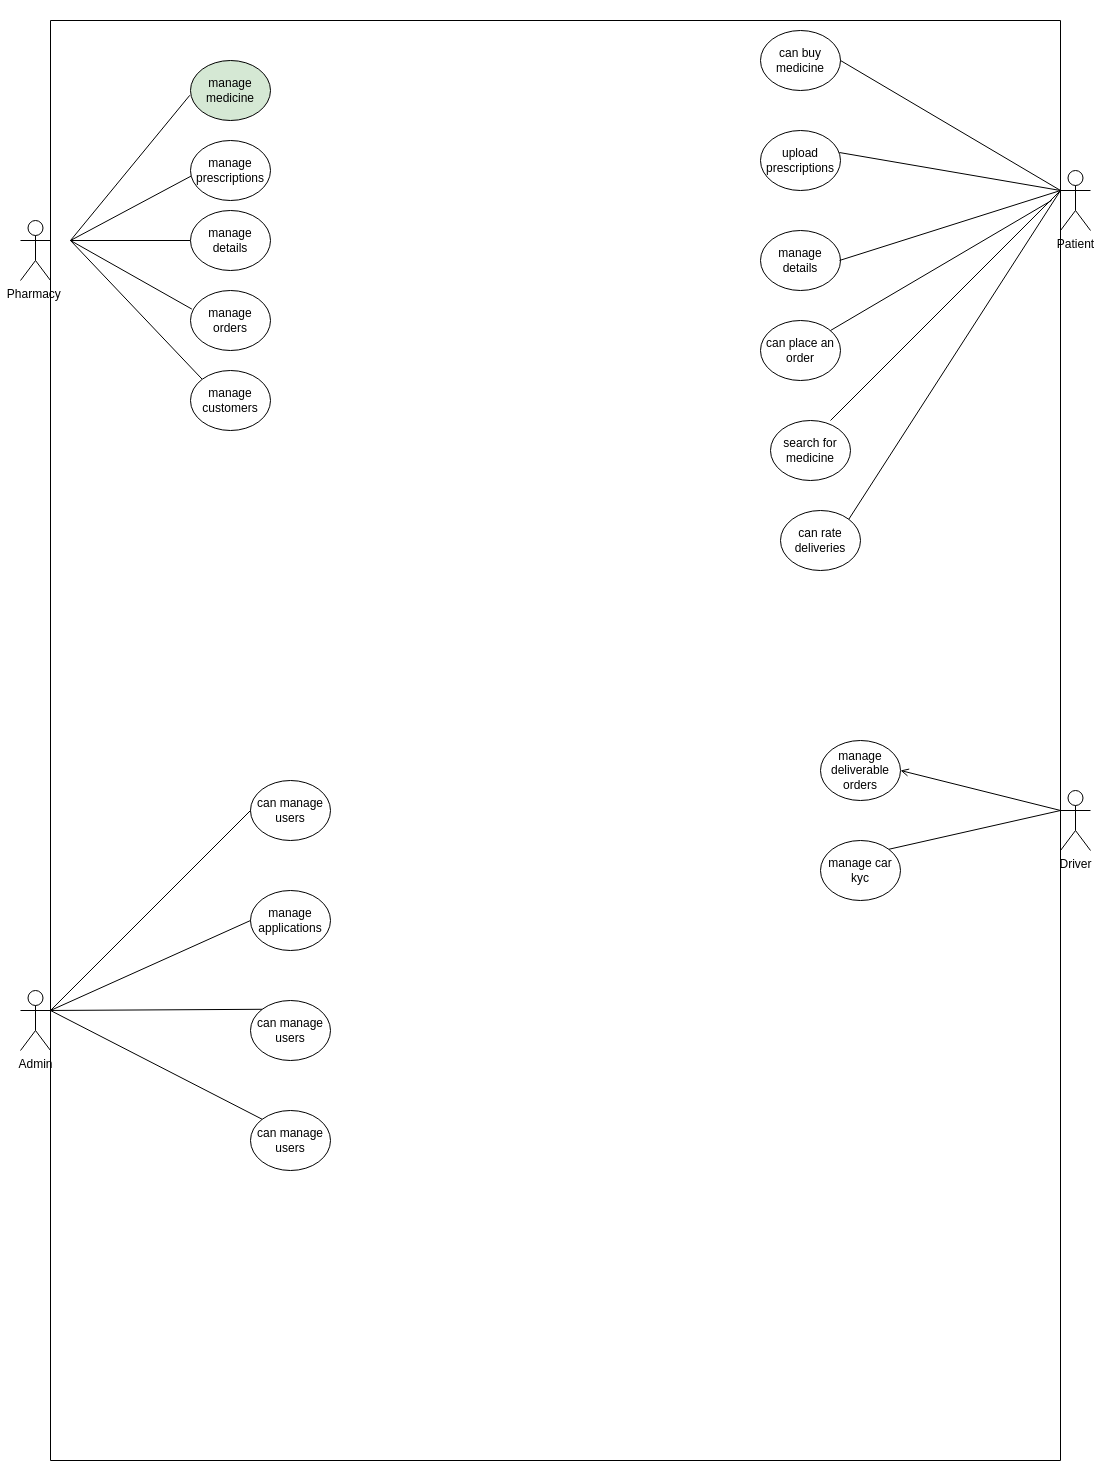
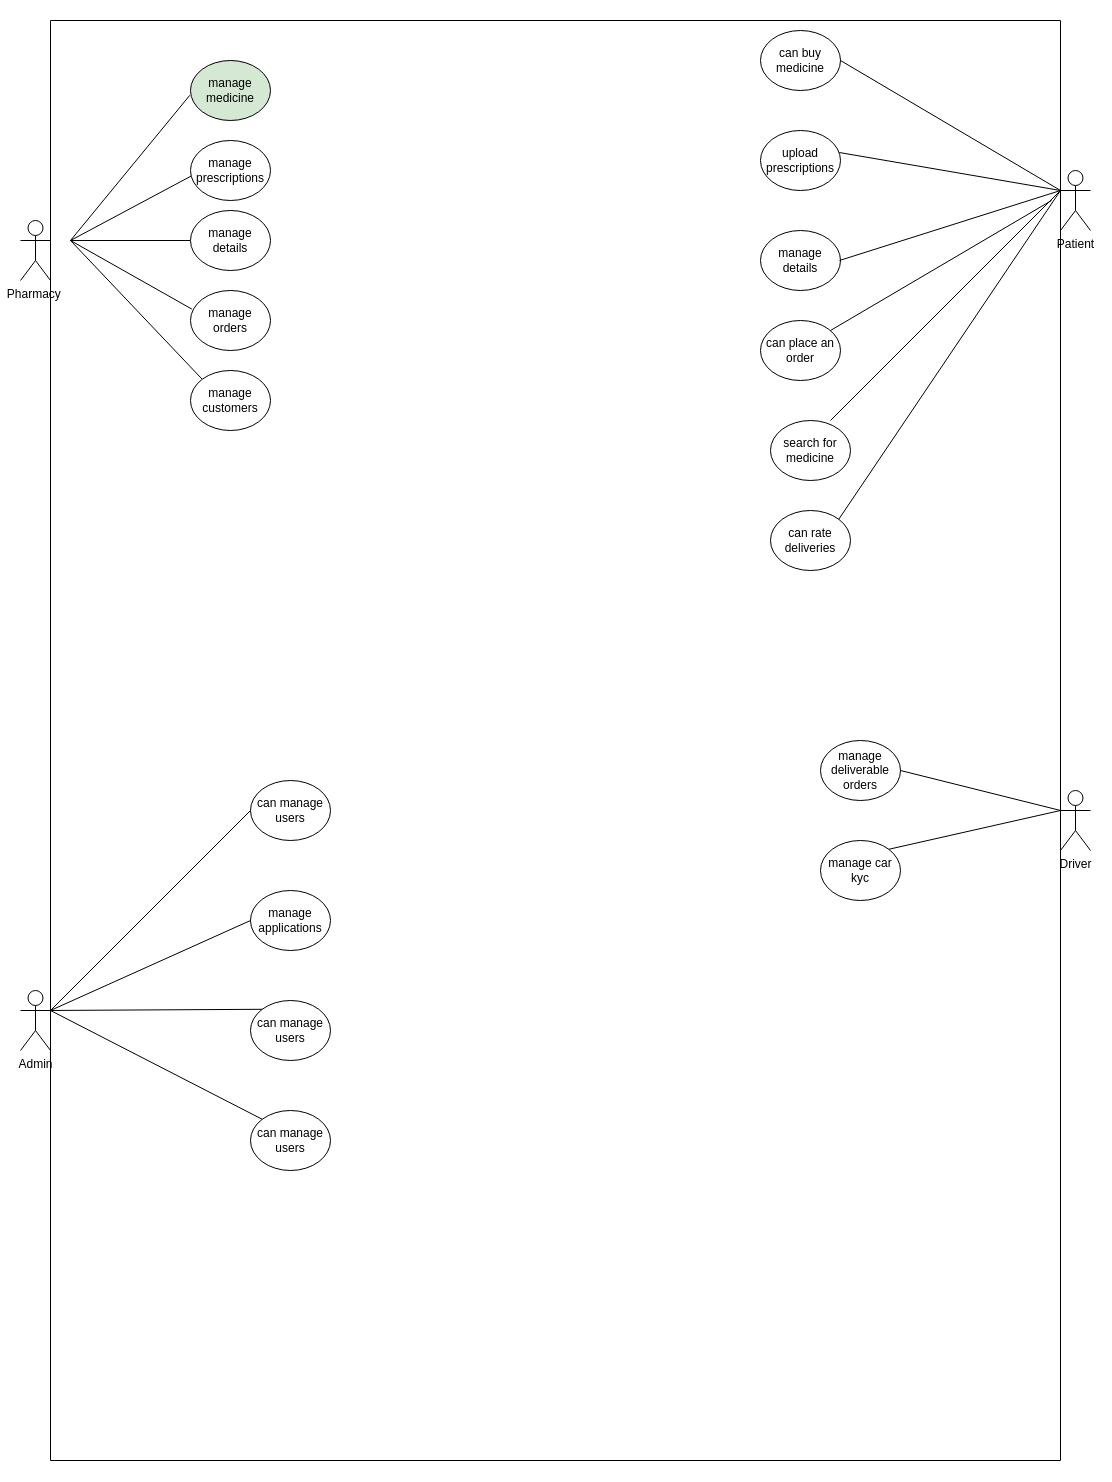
node "can rate deliveries": moved (821, 541) -> (811, 541)
edge "Driver" -> "manage deliverable orders": arrowhead open -> none
